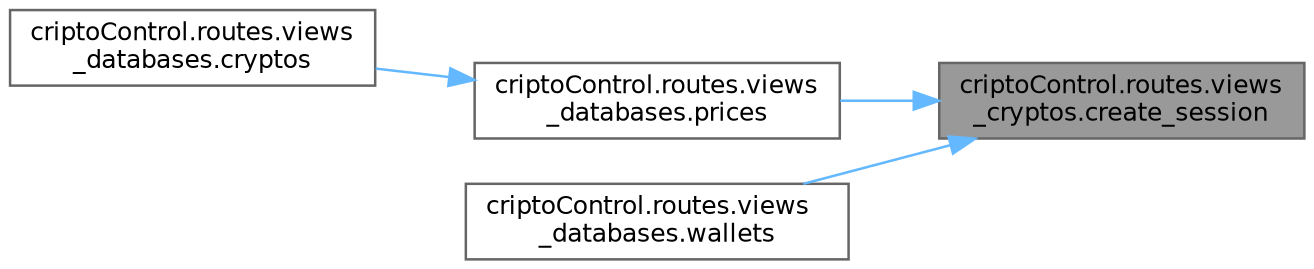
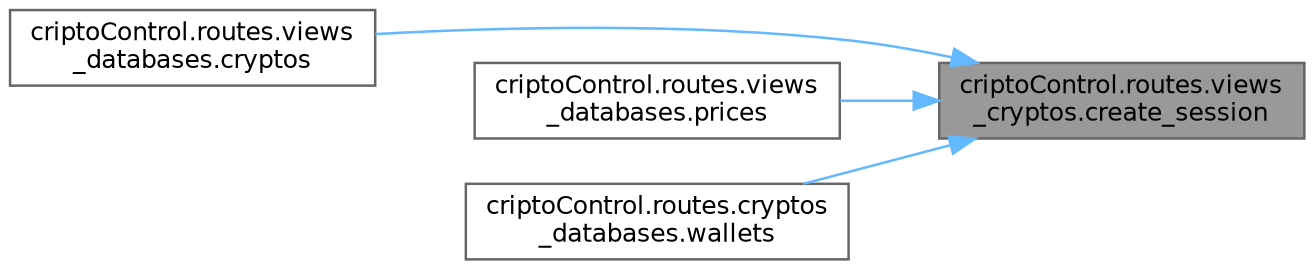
edge "criptoControl.routes.views _databases.cryptos" -> "criptoControl.routes.views _databases.prices": now "criptoControl.routes.views _databases.cryptos" -> "criptoControl.routes.views _cryptos.create_session"
node "criptoControl.routes.views _databases.wallets": label "criptoControl.routes.views _databases.wallets" -> "criptoControl.routes.cryptos _databases.wallets"
